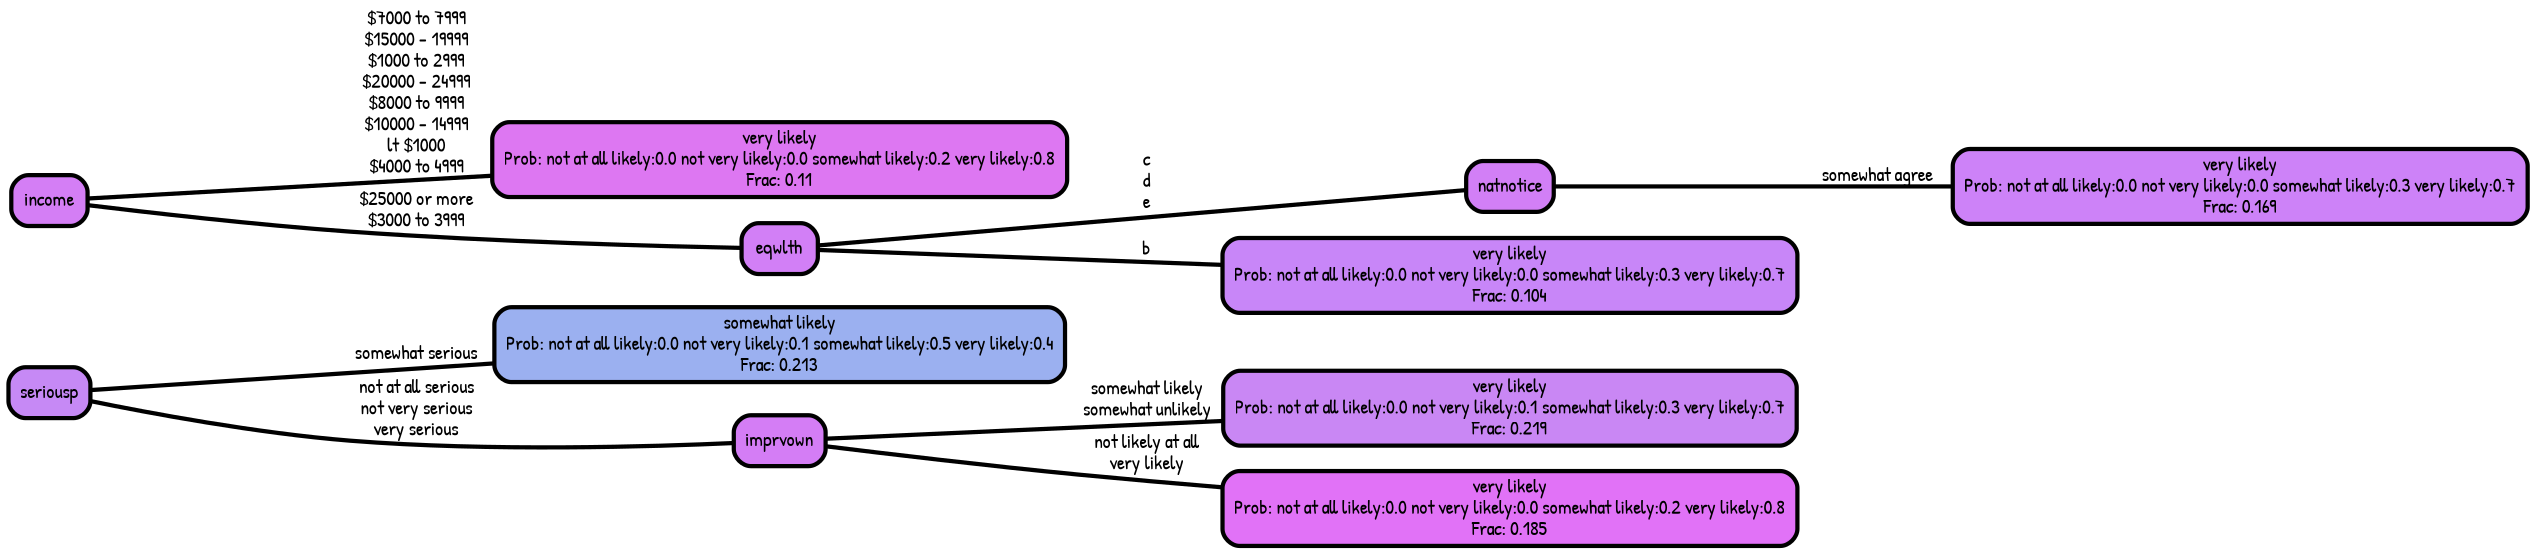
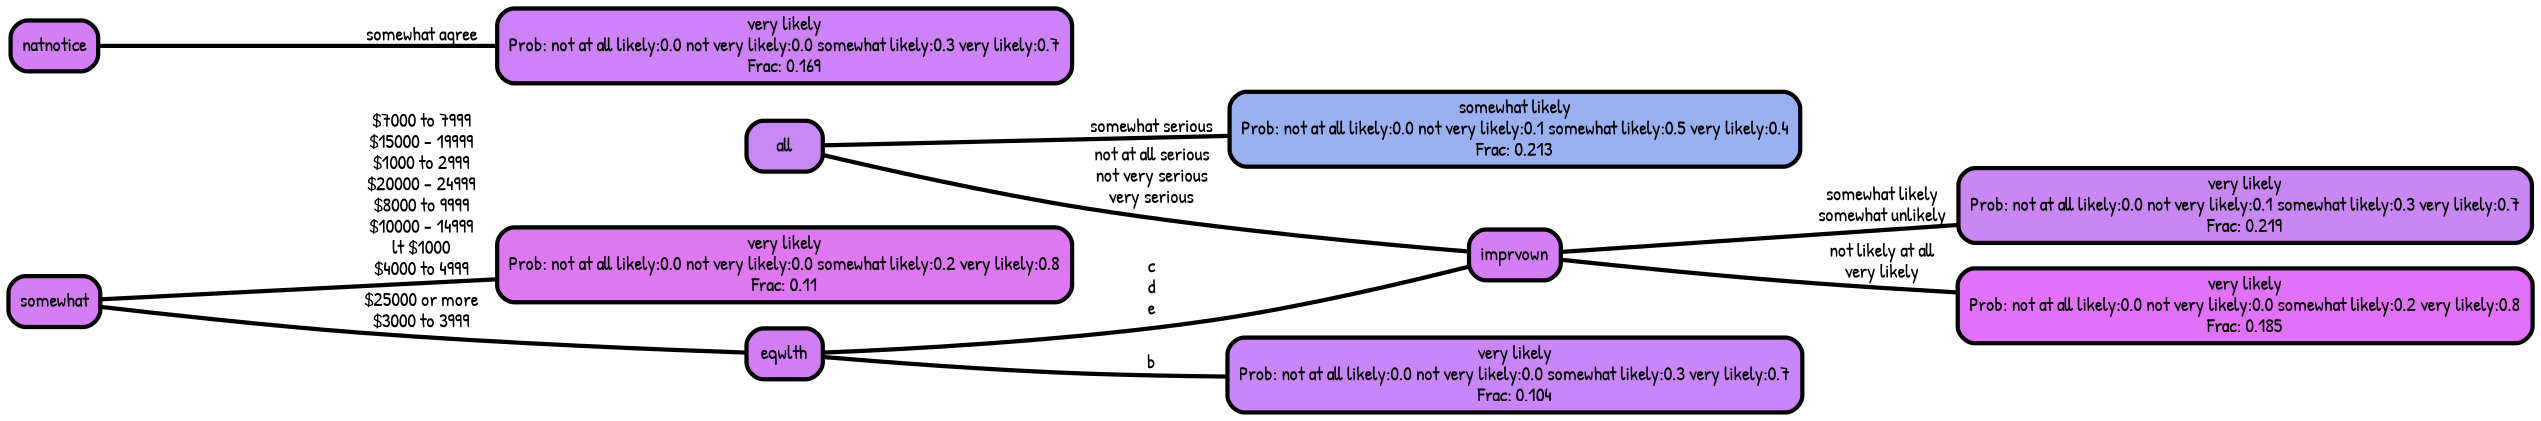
node "income": label "income" -> "somewhat"
edge "natnotice" -- "eqwlth": now "imprvown" -- "eqwlth"
node "seriousp": label "seriousp" -> "all"
